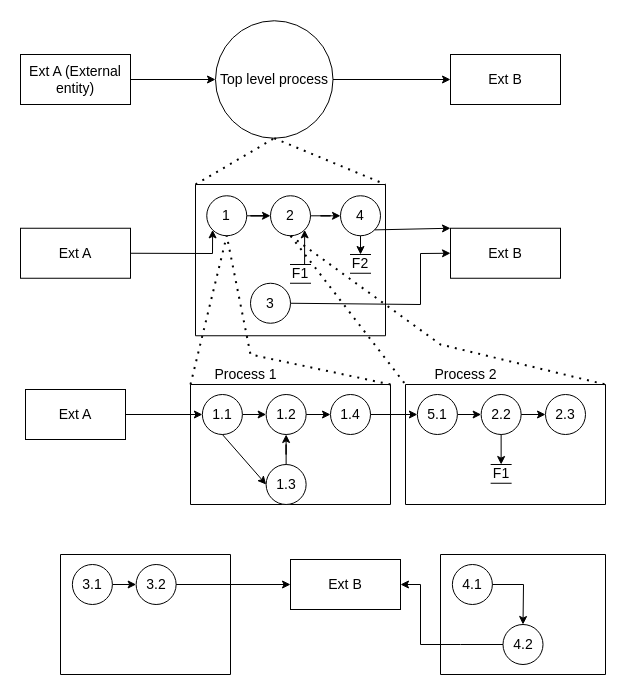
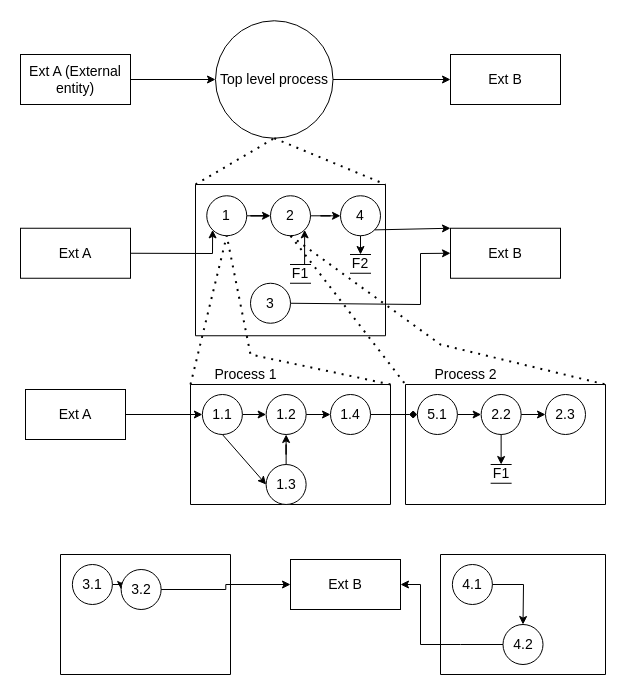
edge "1.4" -> "5.1": arrowhead classic -> diamond
node "3.2": moved (156, 585) -> (141, 590)
